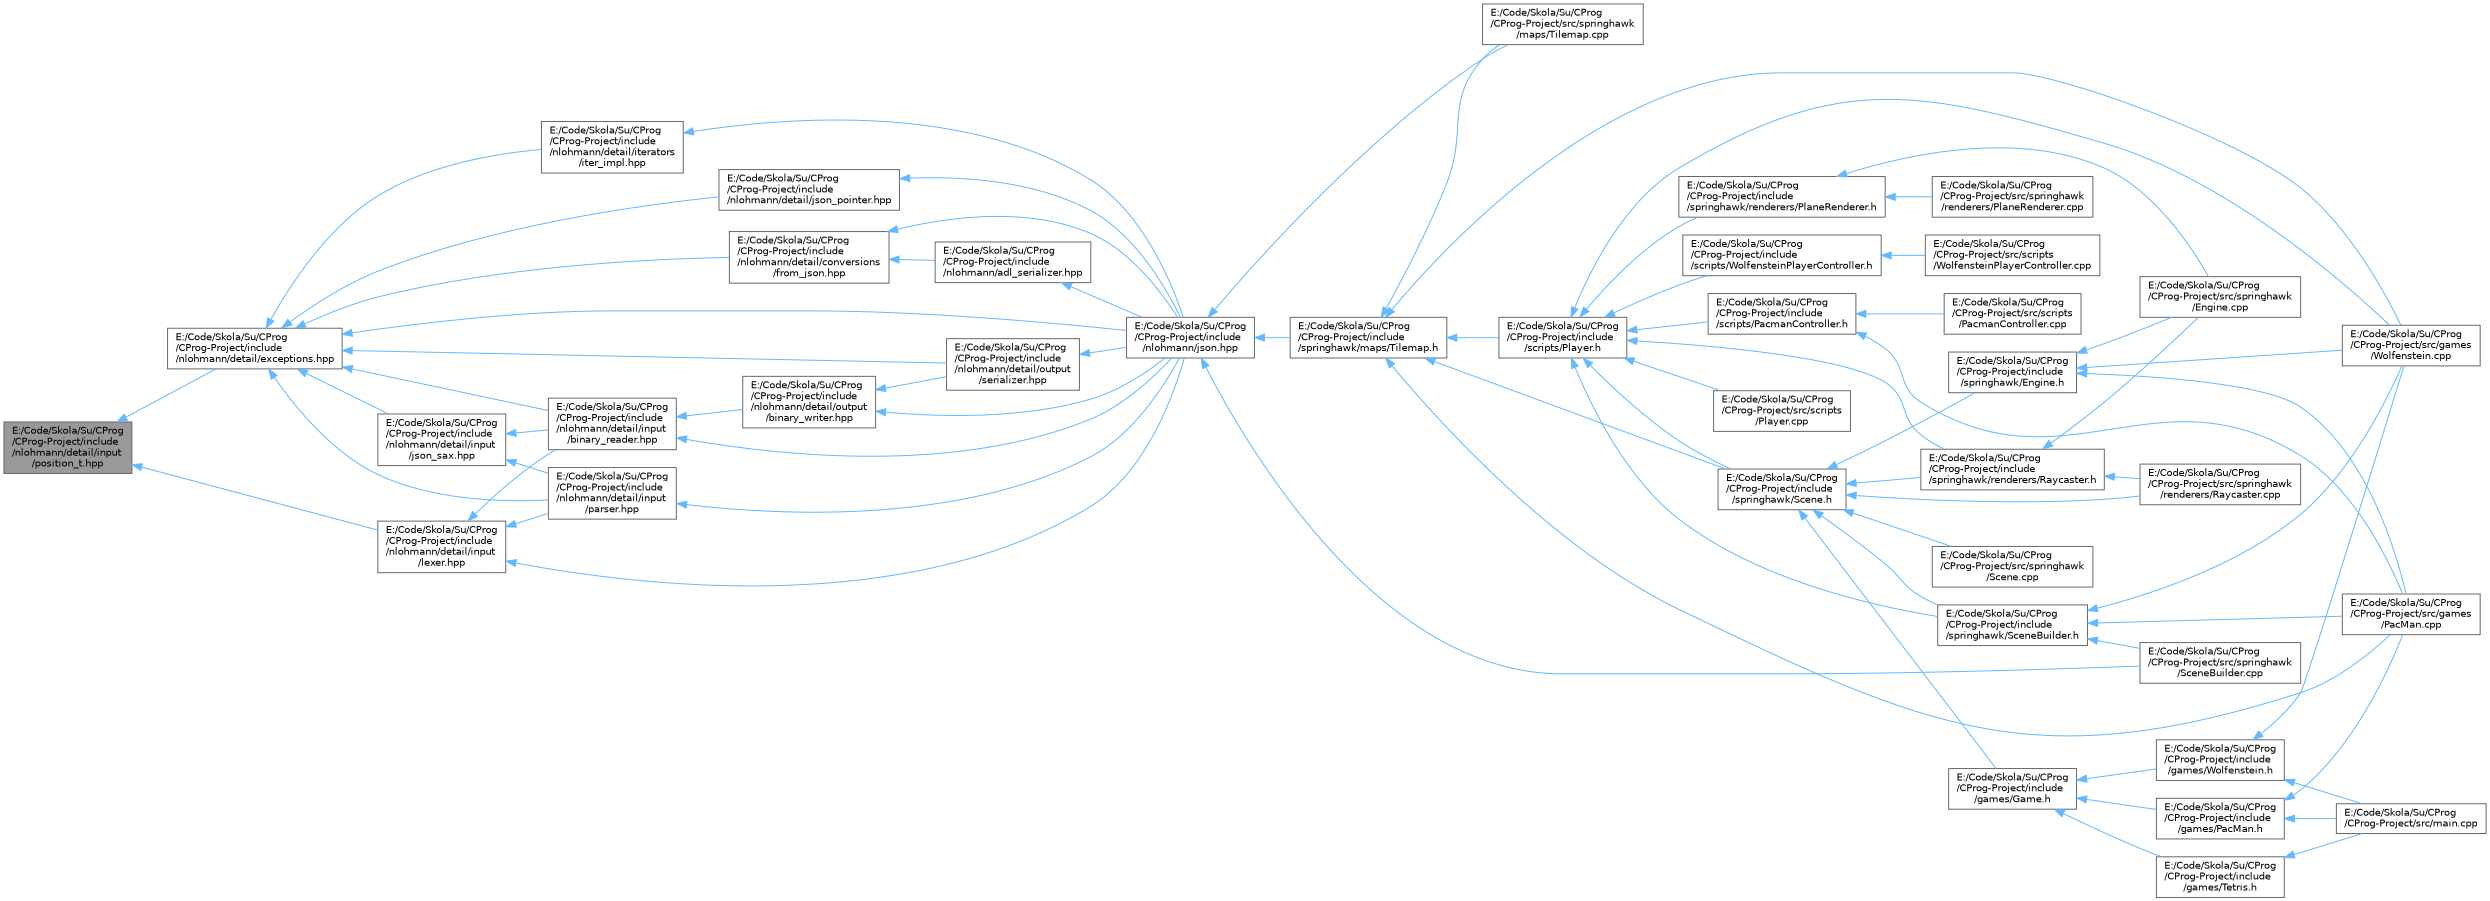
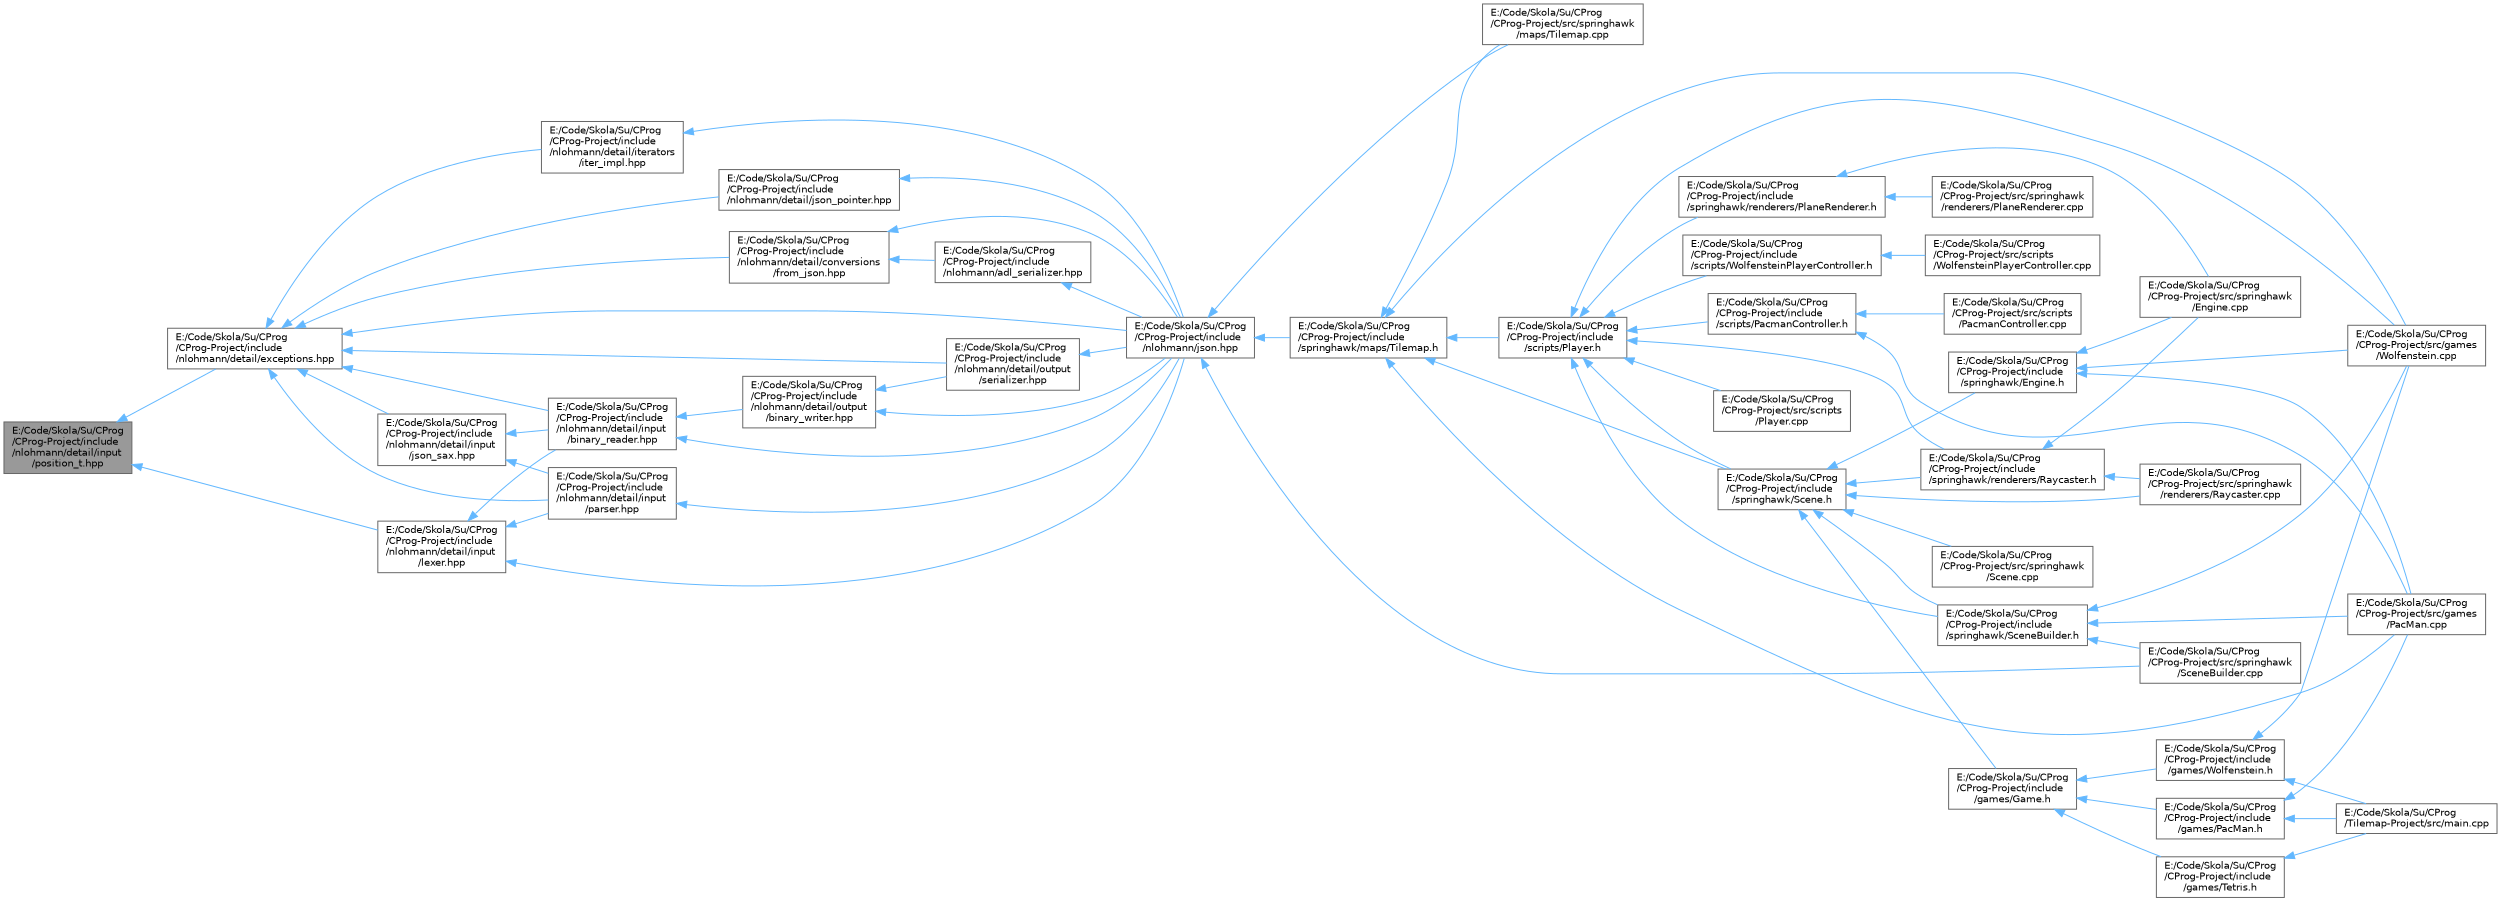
node "E:/Code/Skola/Su/CProg /CProg-Project/src/main.cpp": label "E:/Code/Skola/Su/CProg /CProg-Project/src/main.cpp" -> "E:/Code/Skola/Su/CProg /Tilemap-Project/src/main.cpp"
